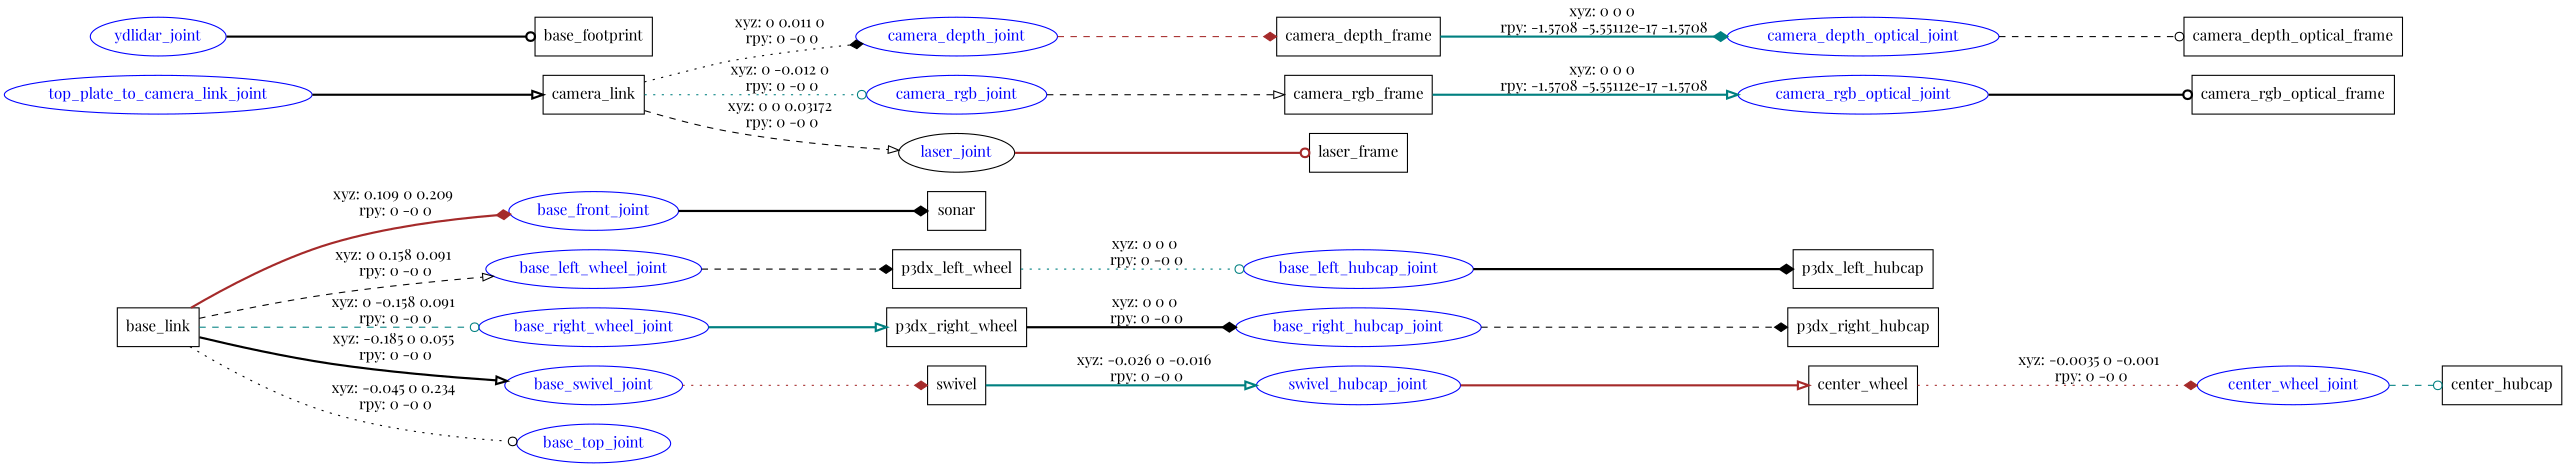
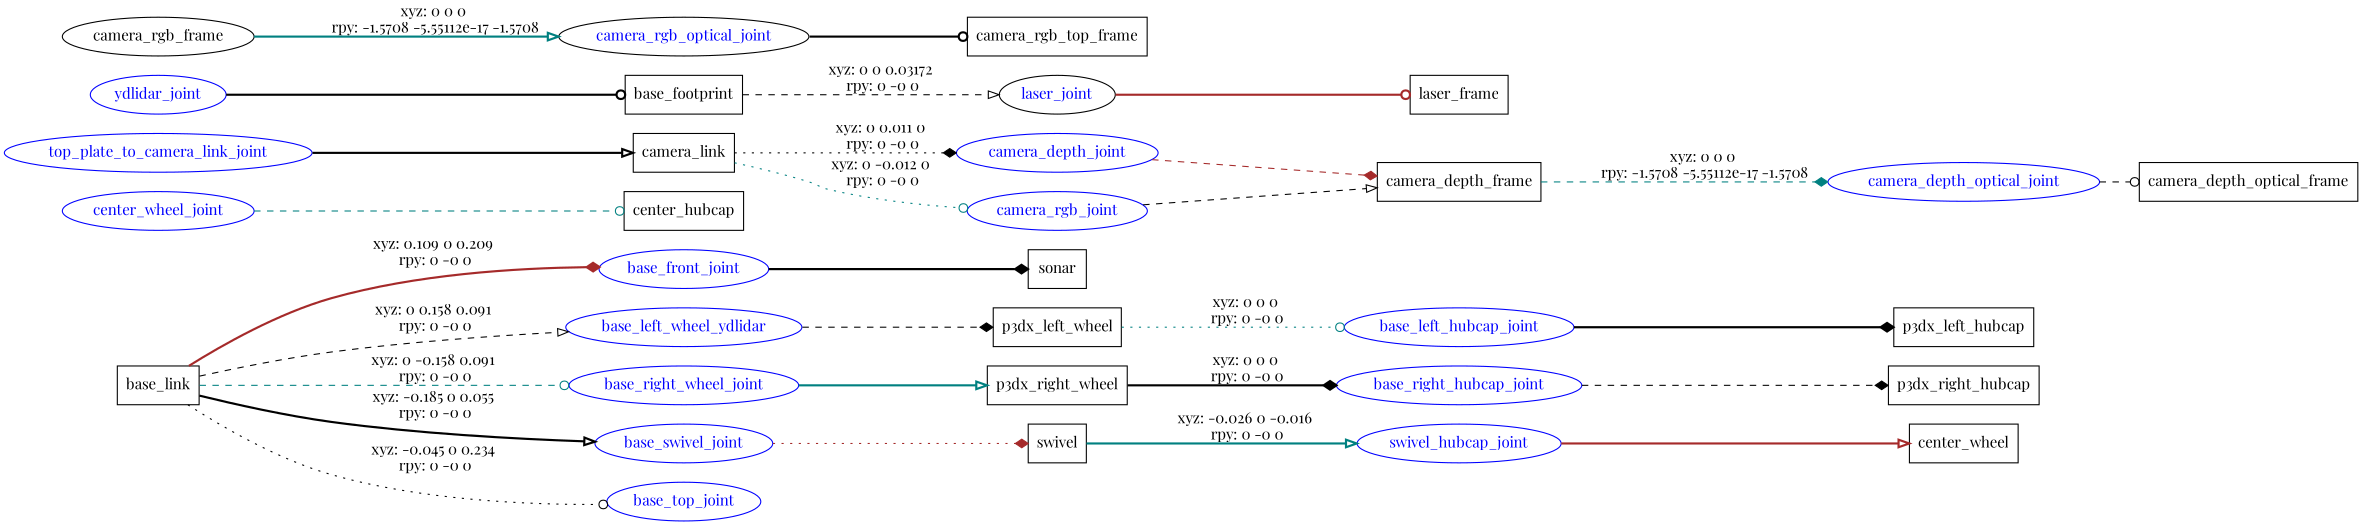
edge "camera_depth_frame" -> "camera_depth_optical_joint": style bold -> dashed
edge "camera_rgb_joint" -> "camera_rgb_frame": now "camera_rgb_joint" -> "camera_depth_frame"
node "camera_rgb_frame": shape box -> ellipse
node "camera_rgb_optical_joint": color blue -> black
node "camera_rgb_optical_frame": label "camera_rgb_optical_frame" -> "camera_rgb_top_frame"
edge "camera_link" -> "laser_joint": now "base_footprint" -> "laser_joint"
node "base_left_wheel_joint": label "base_left_wheel_joint" -> "base_left_wheel_ydlidar"
edge "center_wheel" -> "center_wheel_joint": removed, label "xyz: -0.0035 0 -0.001 rpy: 0 -0 0"
